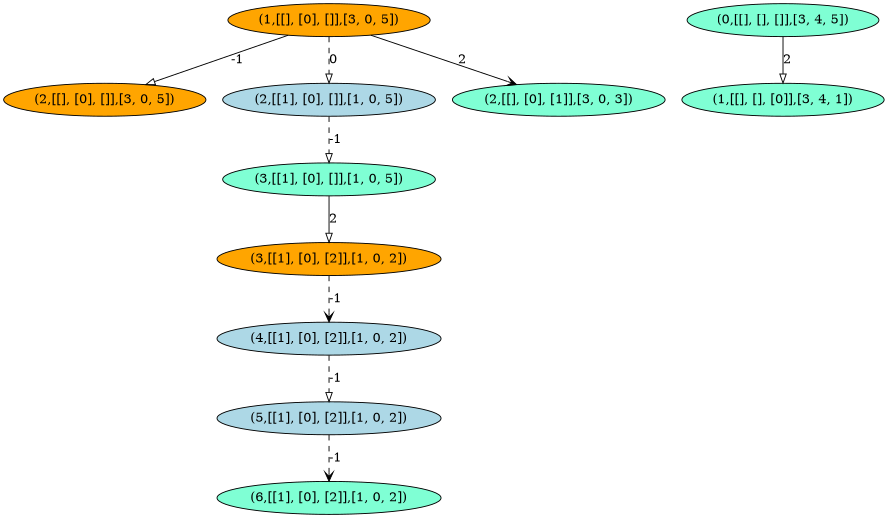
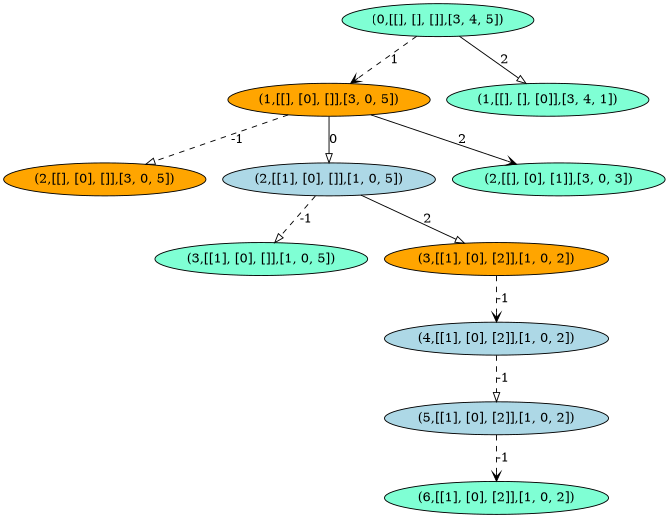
edge "(1,[[], [0], []],[3, 0, 5])" -> "(2,[[1], [0], []],[1, 0, 5])": style dashed -> solid
edge "(0,[[], [], []],[3, 4, 5])" -> "(1,[[], [0], []],[3, 0, 5])": added, label "1"
edge "(1,[[], [0], []],[3, 0, 5])" -> "(2,[[], [0], []],[3, 0, 5])": style solid -> dashed
edge "(3,[[1], [0], []],[1, 0, 5])" -> "(3,[[1], [0], [2]],[1, 0, 2])": now "(2,[[1], [0], []],[1, 0, 5])" -> "(3,[[1], [0], [2]],[1, 0, 2])"
